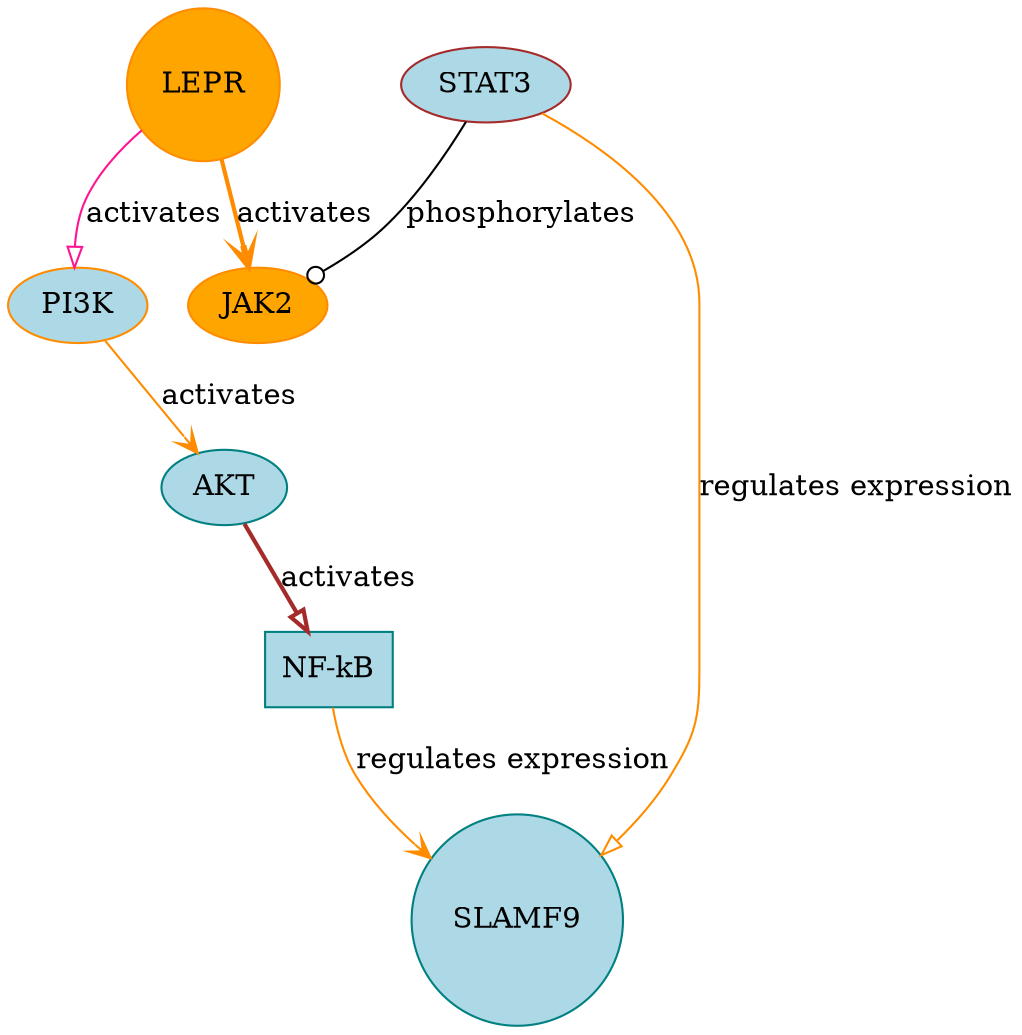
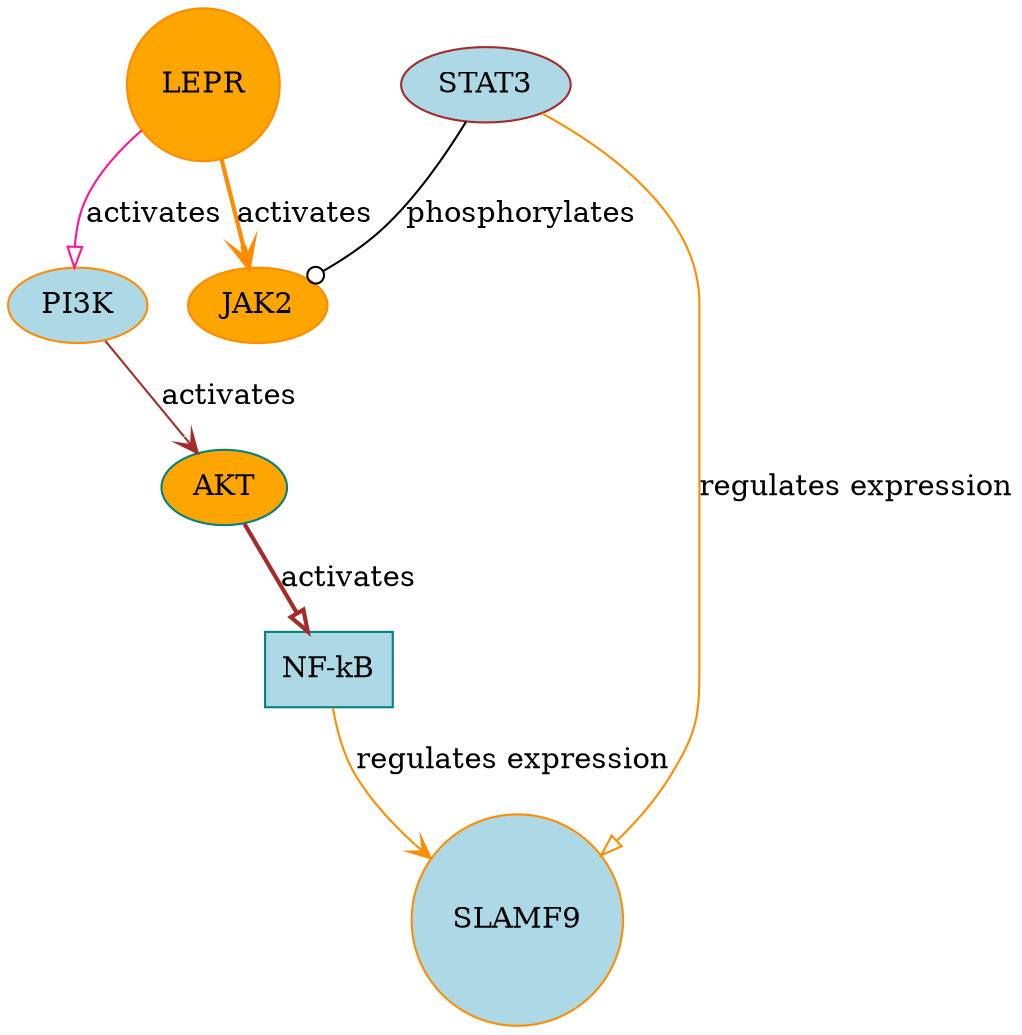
edge "PI3K" -> "AKT": color darkorange -> brown
node "AKT": fillcolor lightblue -> orange
node "SLAMF9": color teal -> darkorange
